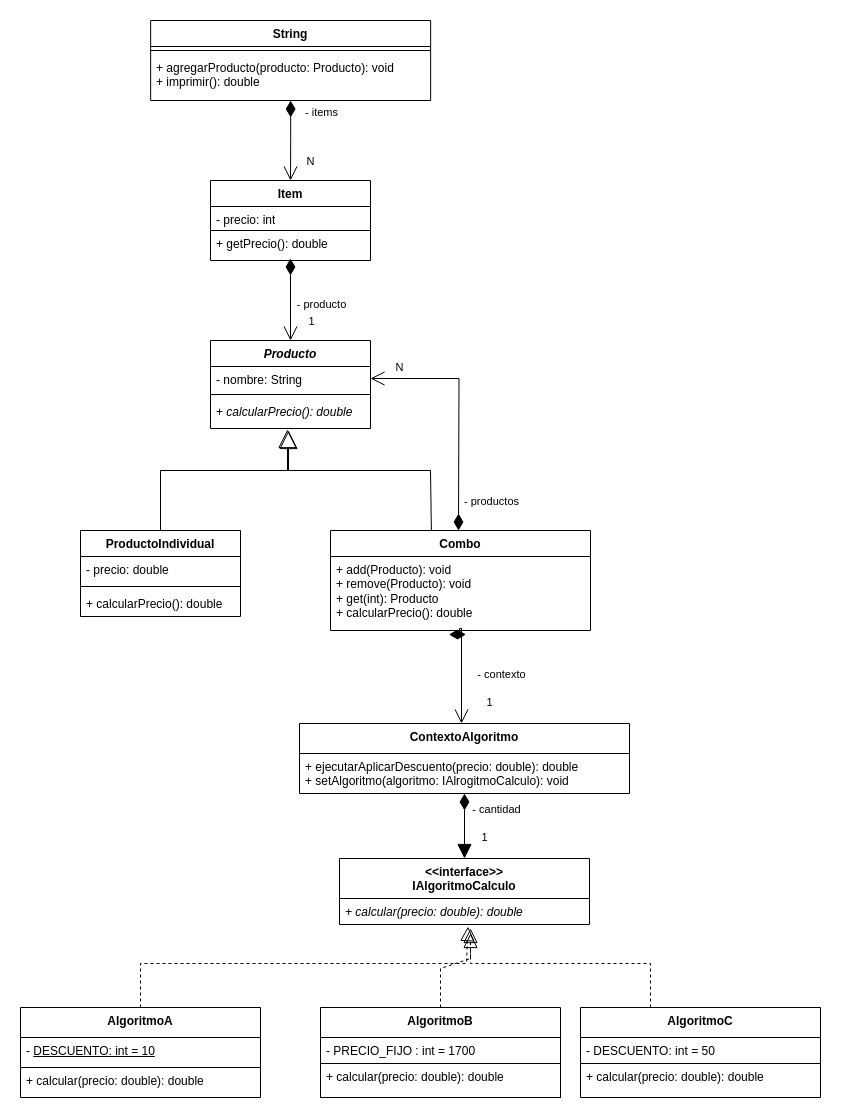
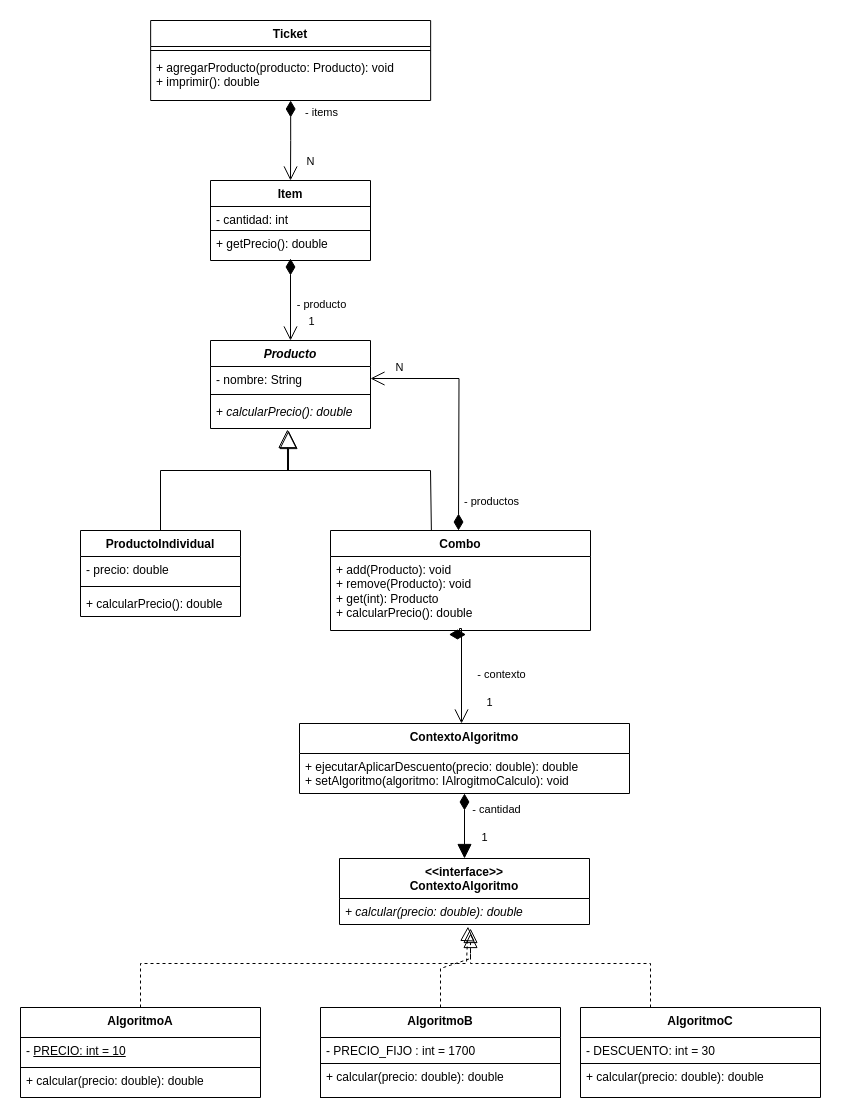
node "String": label "String" -> "Ticket"
node "- precio: int": label "- precio: int" -> "- cantidad: int"
node "<<interface>> IAlgoritmoCalculo": label "<<interface>> IAlgoritmoCalculo" -> "<<interface>> ContextoAlgoritmo"
node "- DESCUENTO: int = 10": label "- DESCUENTO: int = 10" -> "- PRECIO: int = 10"
node "- DESCUENTO: int = 50": label "- DESCUENTO: int = 50" -> "- DESCUENTO: int = 30"
